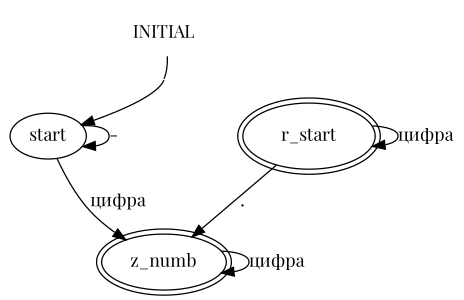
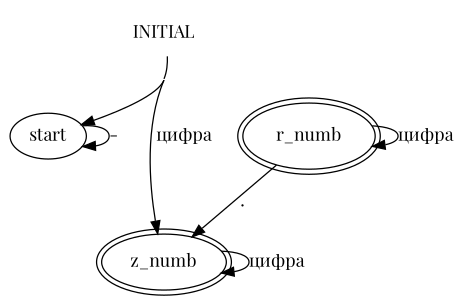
node "r_start": label "r_start" -> "r_numb"
edge "start" -> "z_numb": now "INITIAL" -> "z_numb"
